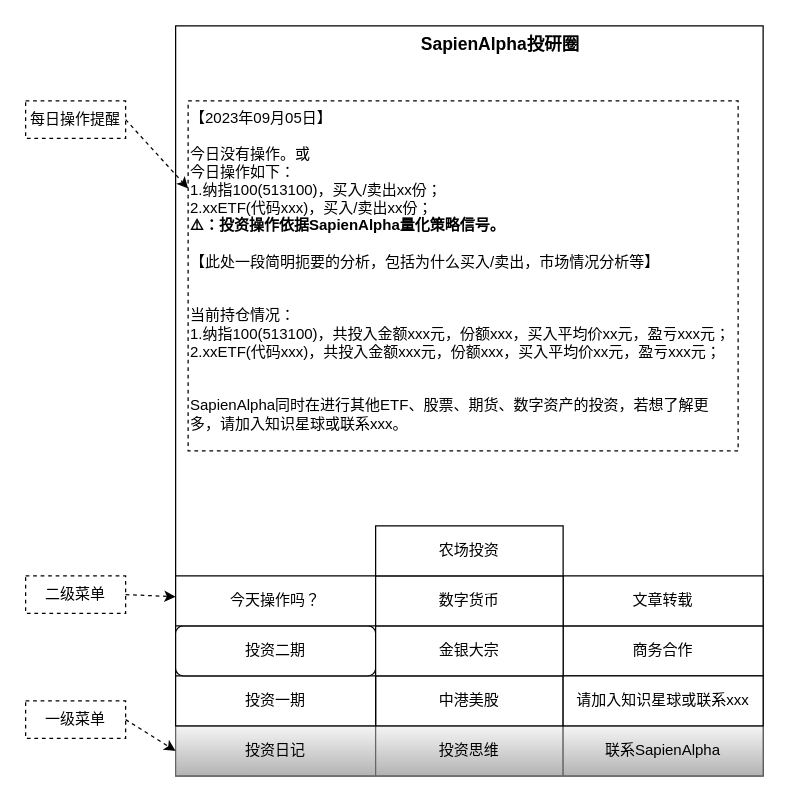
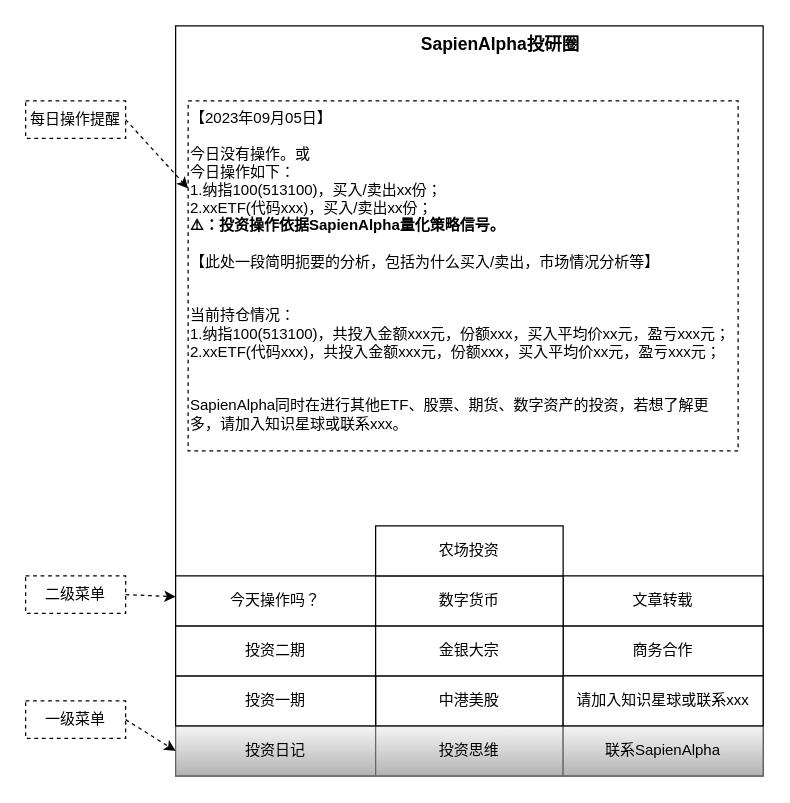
node "投资二期": shape rounded rectangle -> rectangle
